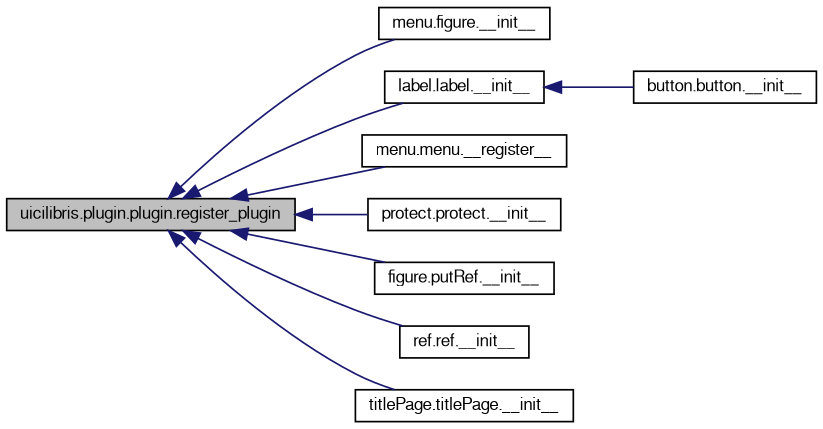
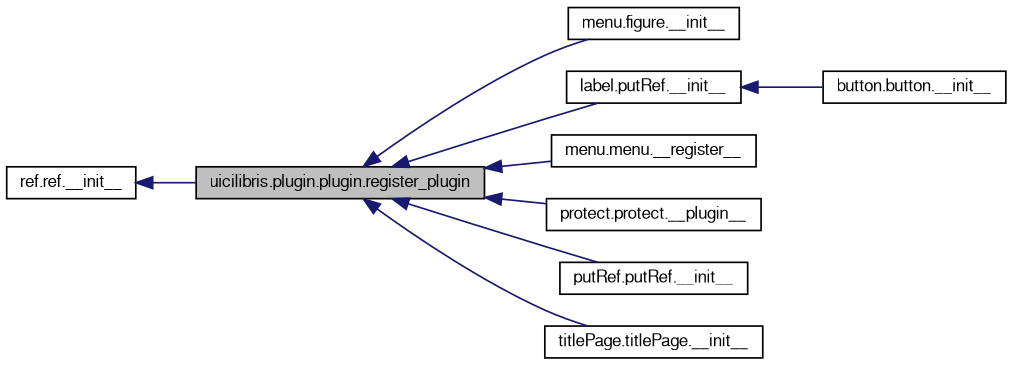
node "label.label.__init__": label "label.label.__init__" -> "label.putRef.__init__"
node "protect.protect.__init__": label "protect.protect.__init__" -> "protect.protect.__plugin__"
node "figure.putRef.__init__": label "figure.putRef.__init__" -> "putRef.putRef.__init__"
edge "ref.ref.__init__" -> "uicilibris.plugin.plugin.register_plugin": reversed
